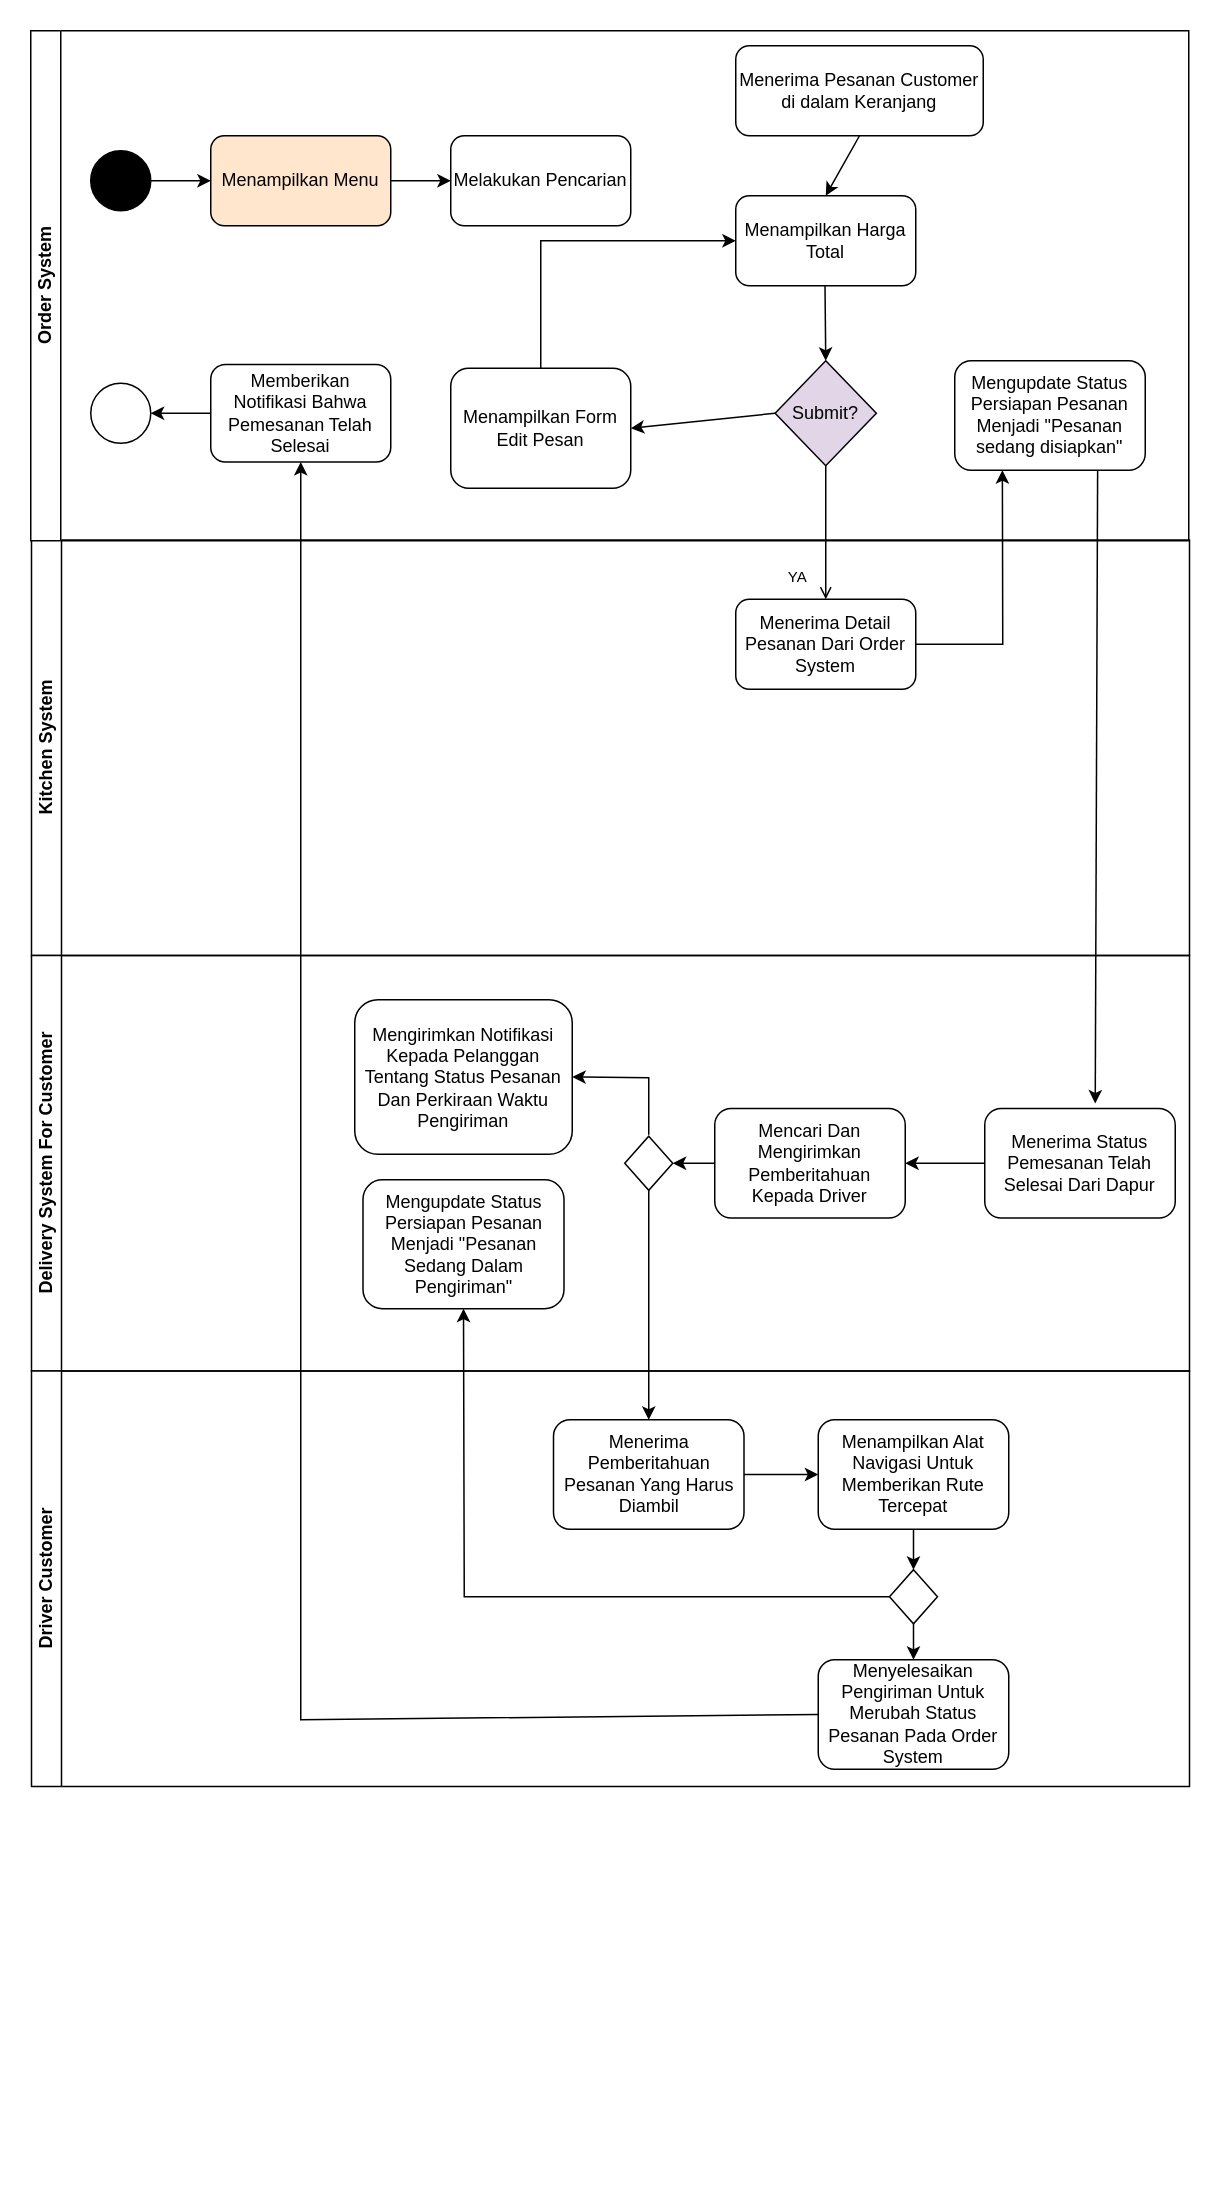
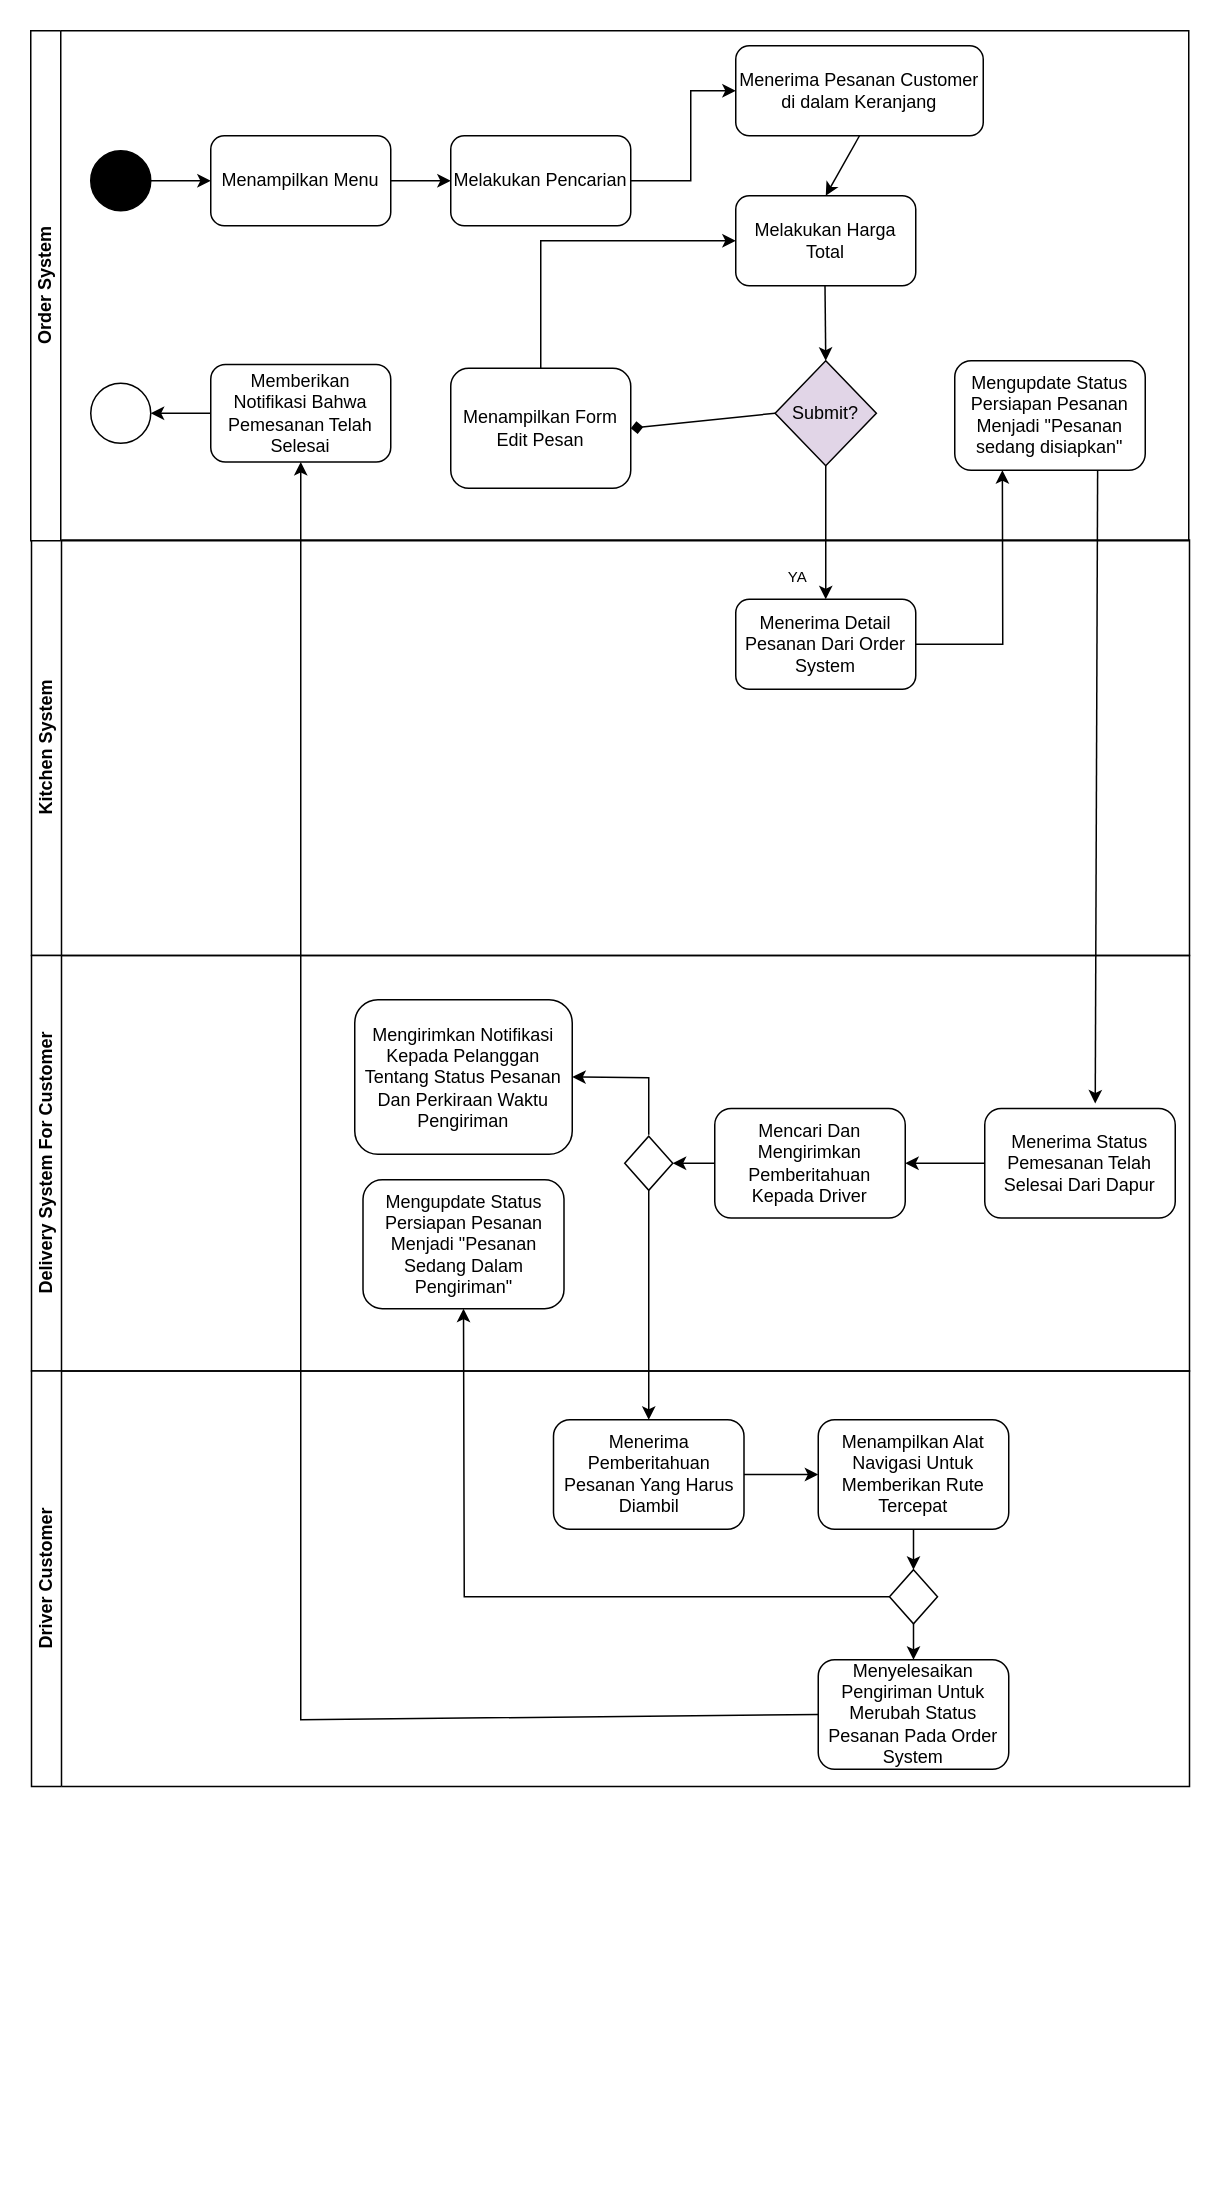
edge "Melakukan Pencarian" -> "Menerima Pesanan Customer di dalam Keranjang": added
node "Menampilkan Menu": fillcolor #ffe6cc -> #ffffff
node "Menampilkan Harga Total": label "Menampilkan Harga Total" -> "Melakukan Harga Total"
edge "Submit?" -> "Menampilkan Form Edit Pesan": arrowhead classic -> diamond
edge "Submit?" -> "Menerima Detail Pesanan Dari Order System": arrowhead open -> classic
